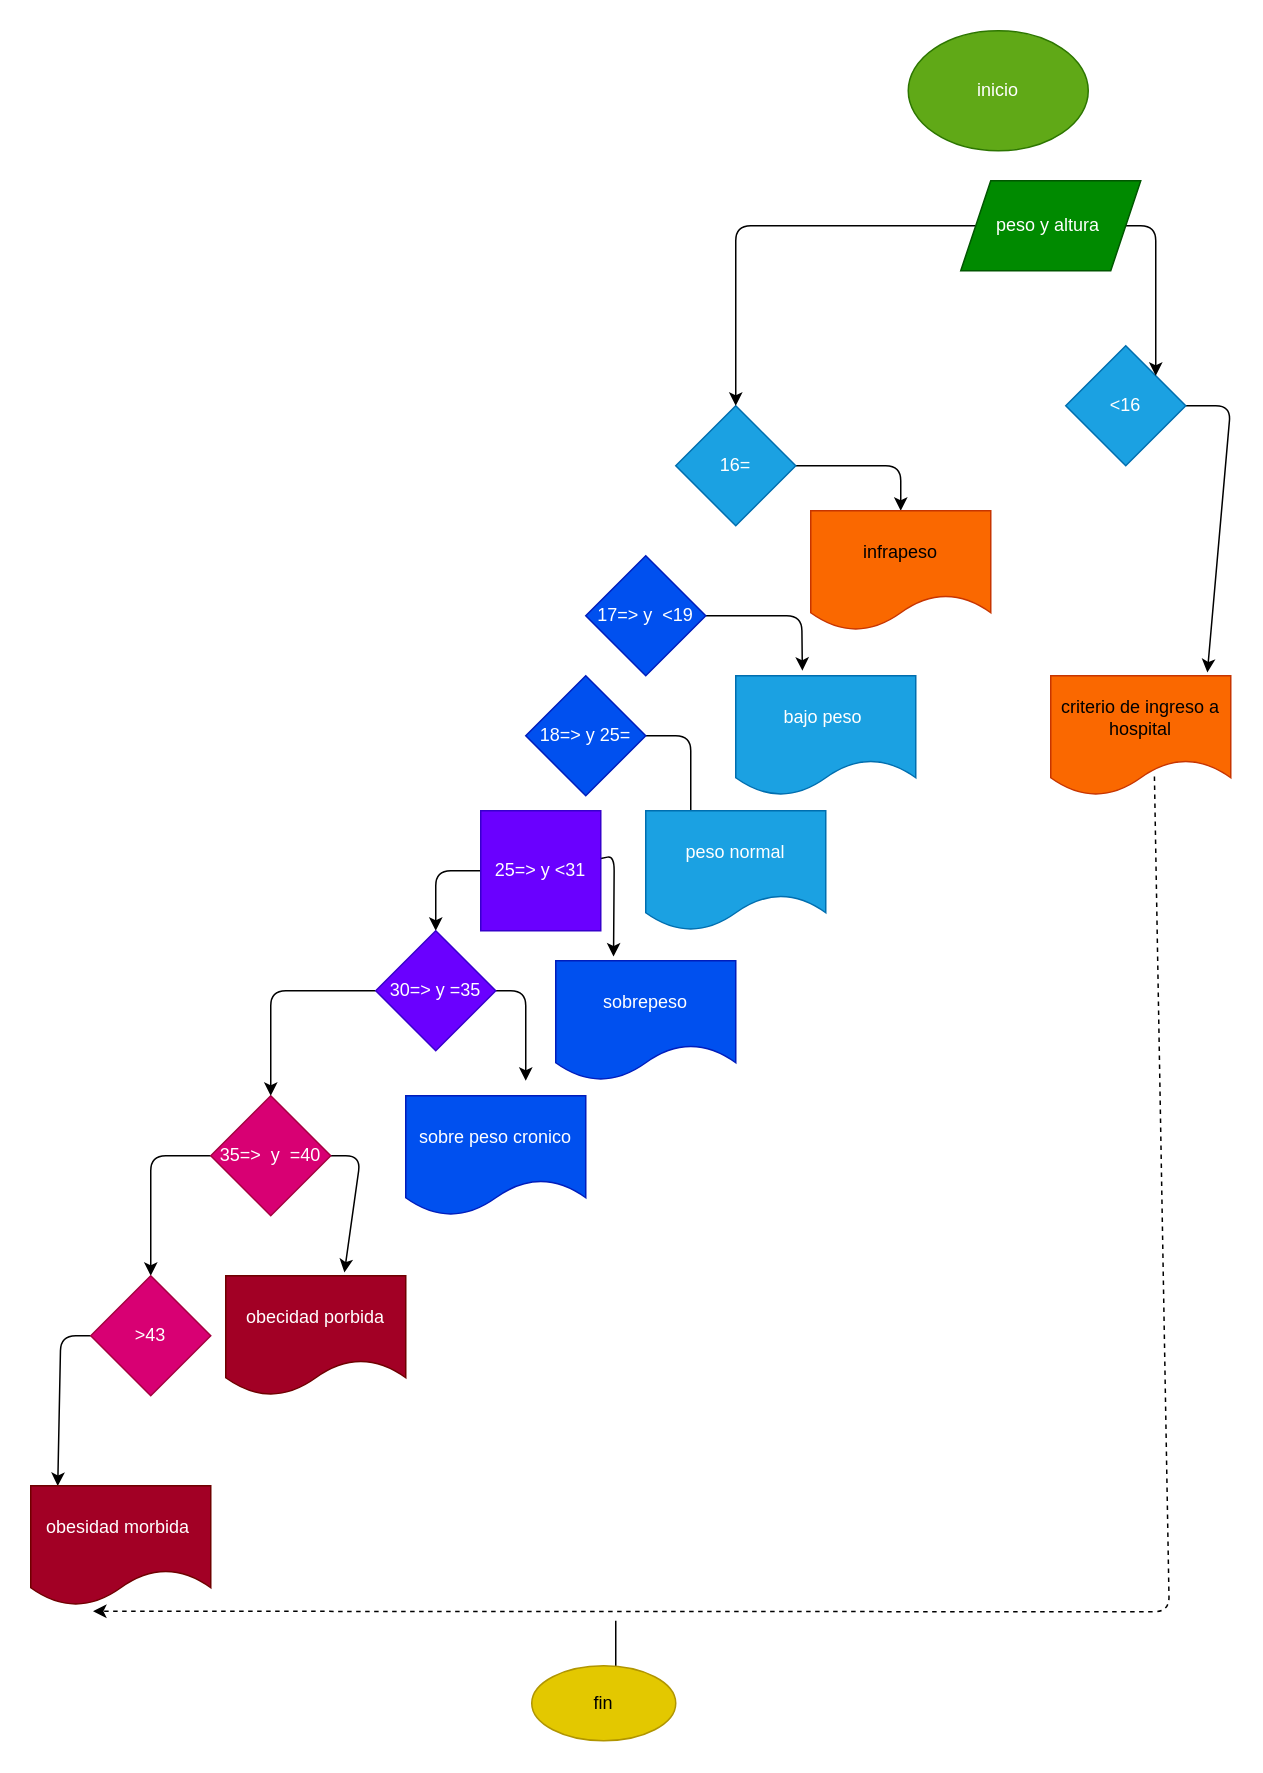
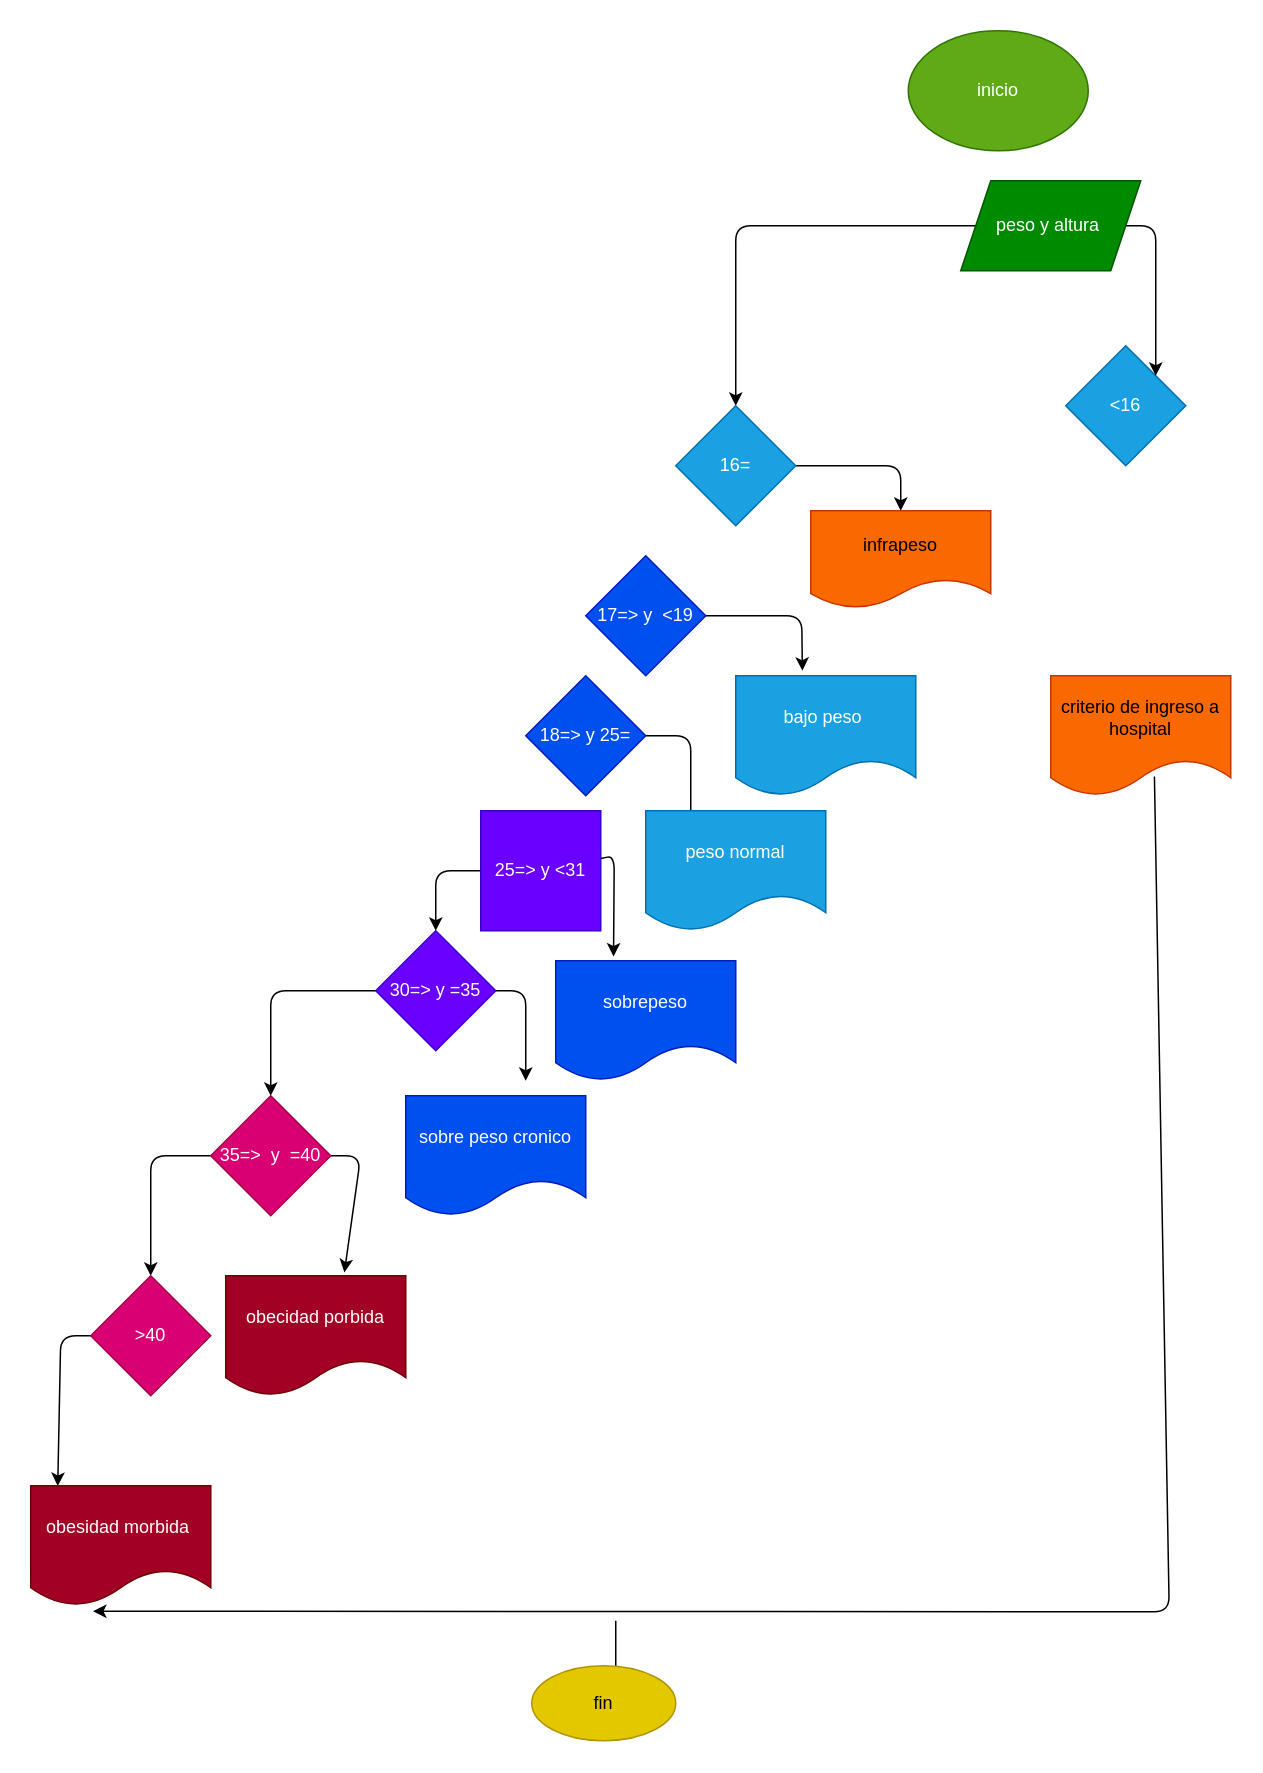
edge "<16" -> "criterio de ingreso a hospital": removed
node "infrapeso": size 180x120 -> 180x98
node ">43": label ">43" -> ">40"
edge "criterio de ingreso a hospital" -> "obesidad morbida": style dashed -> solid
